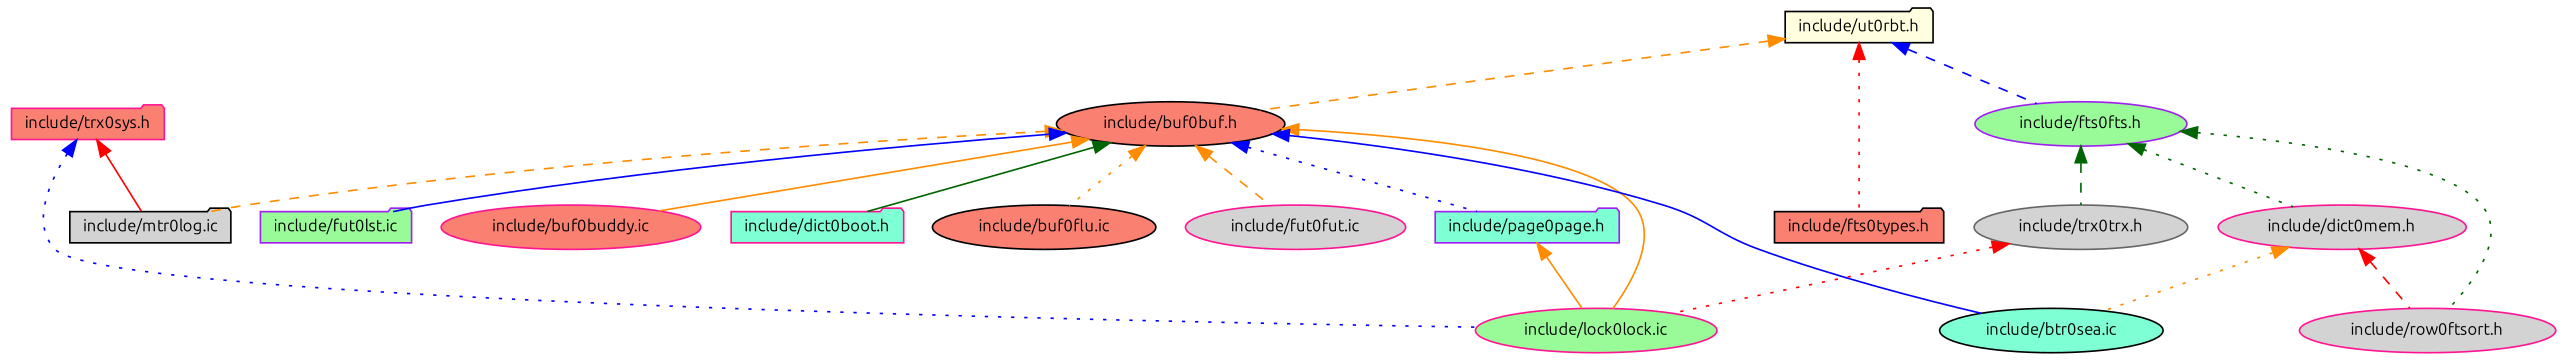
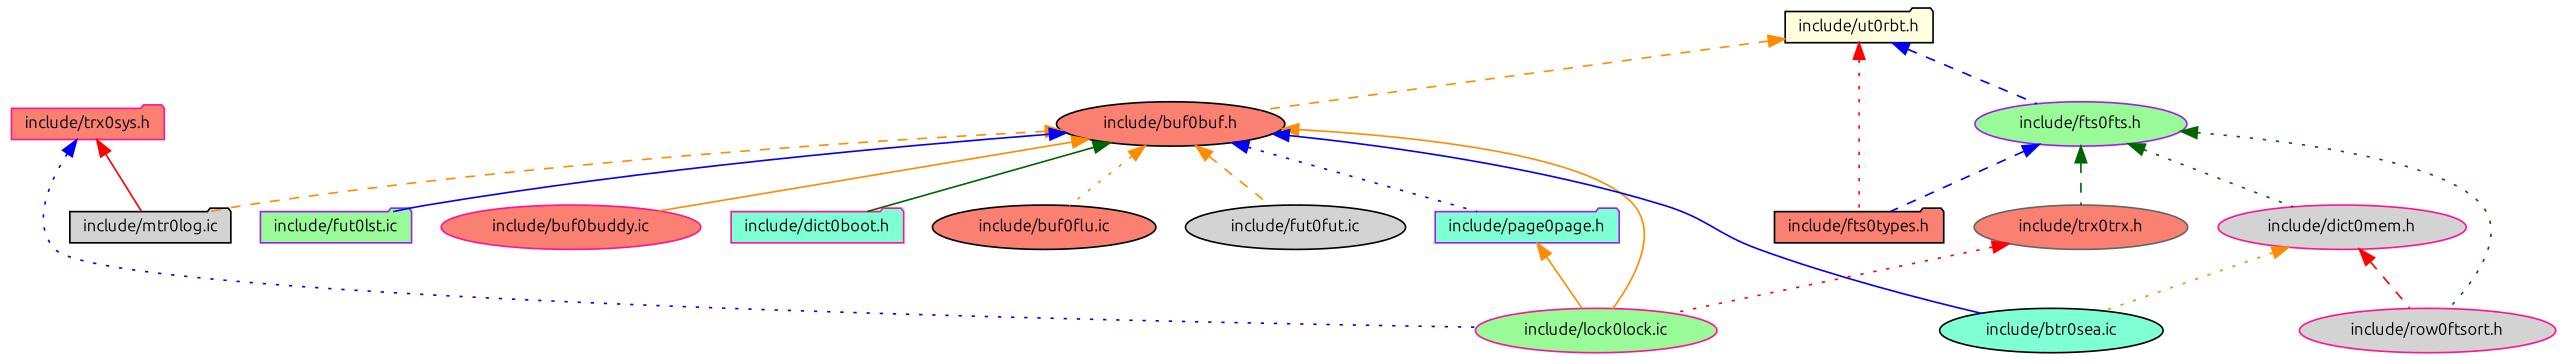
edge "include/fts0types.h" -> "include/fts0fts.h": added
node "include/fut0fut.ic": color deeppink -> black
node "include/trx0trx.h": fillcolor lightgrey -> salmon
